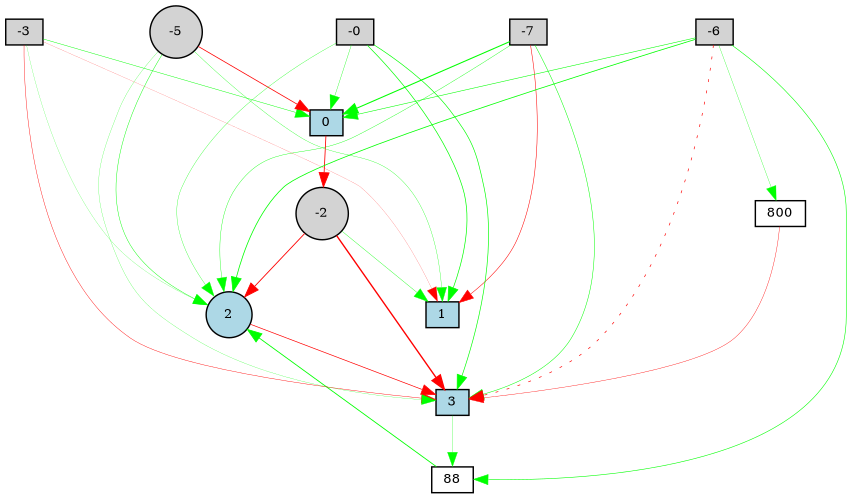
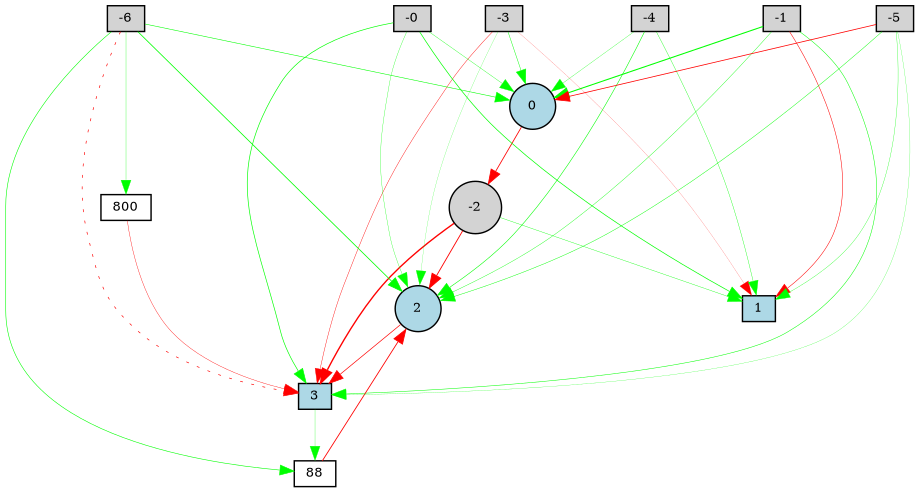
node "-4": added
node "-5": shape circle -> box
node "-7": label "-7" -> "-1"
node "0": shape box -> circle
edge "88" -> "2": color green -> red
